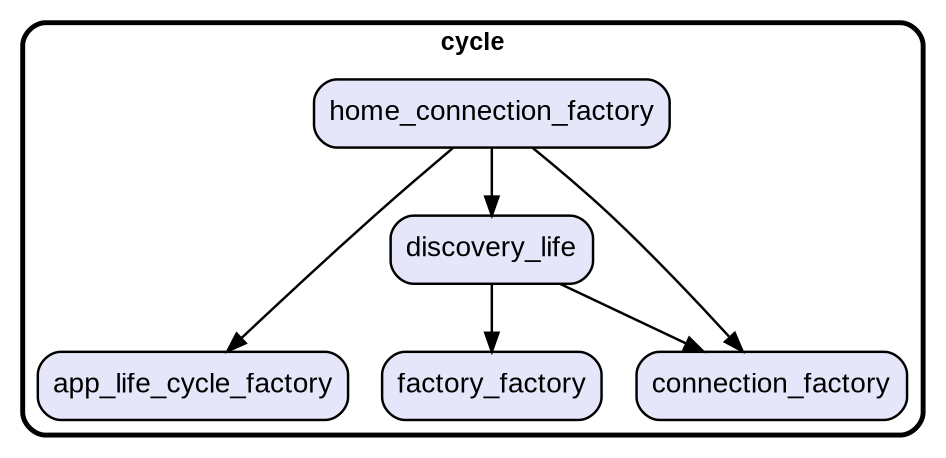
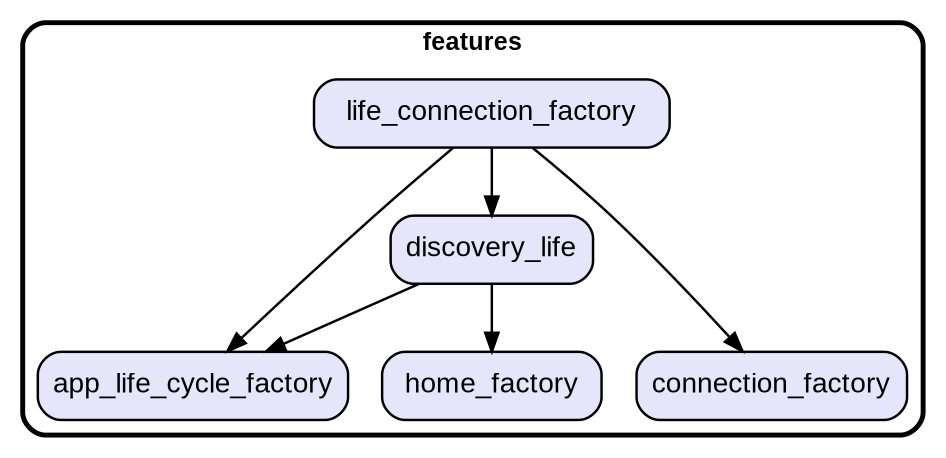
cluster "cycle": label "cycle" -> "features"
node "home_connection_factory": label "home_connection_factory" -> "life_connection_factory"
edge "discovery_life" -> "connection_factory": now "discovery_life" -> "app_life_cycle_factory"
node "factory_factory": label "factory_factory" -> "home_factory"
